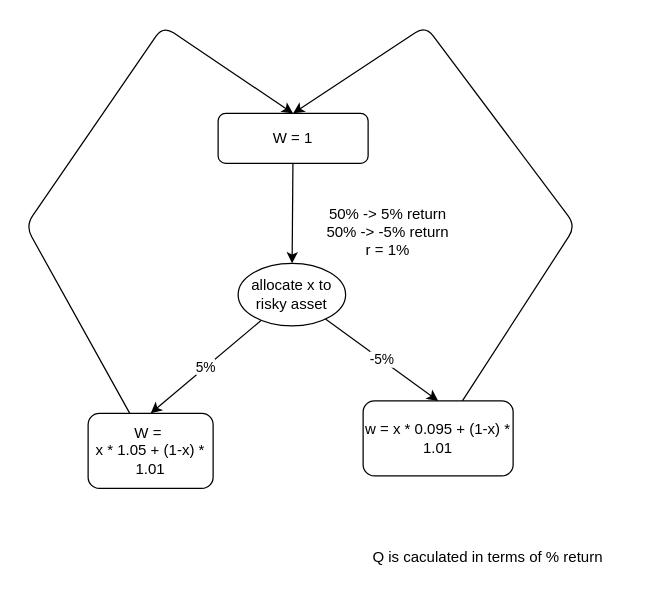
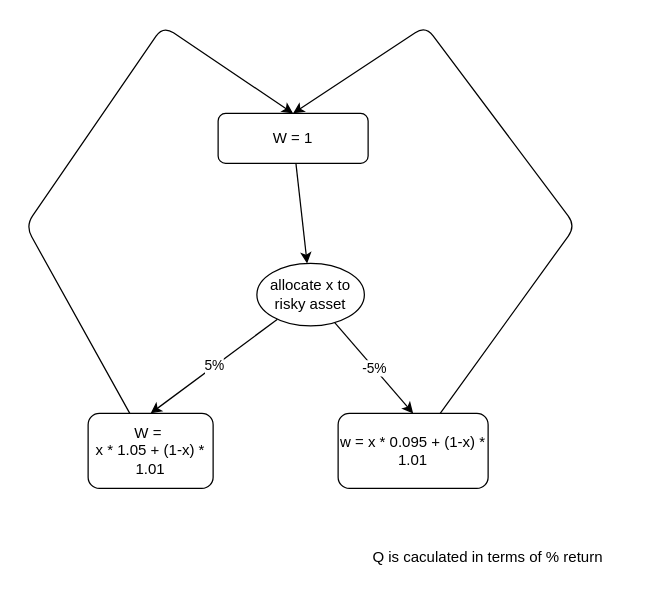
node "50% -> 5% return 50% -> -5% return r = 1%": removed
node "allocate x to risky asset": moved (292, 294) -> (311, 294)
node "w = x * 0.095 + (1-x) * 1.01": moved (438, 438) -> (413, 451)
